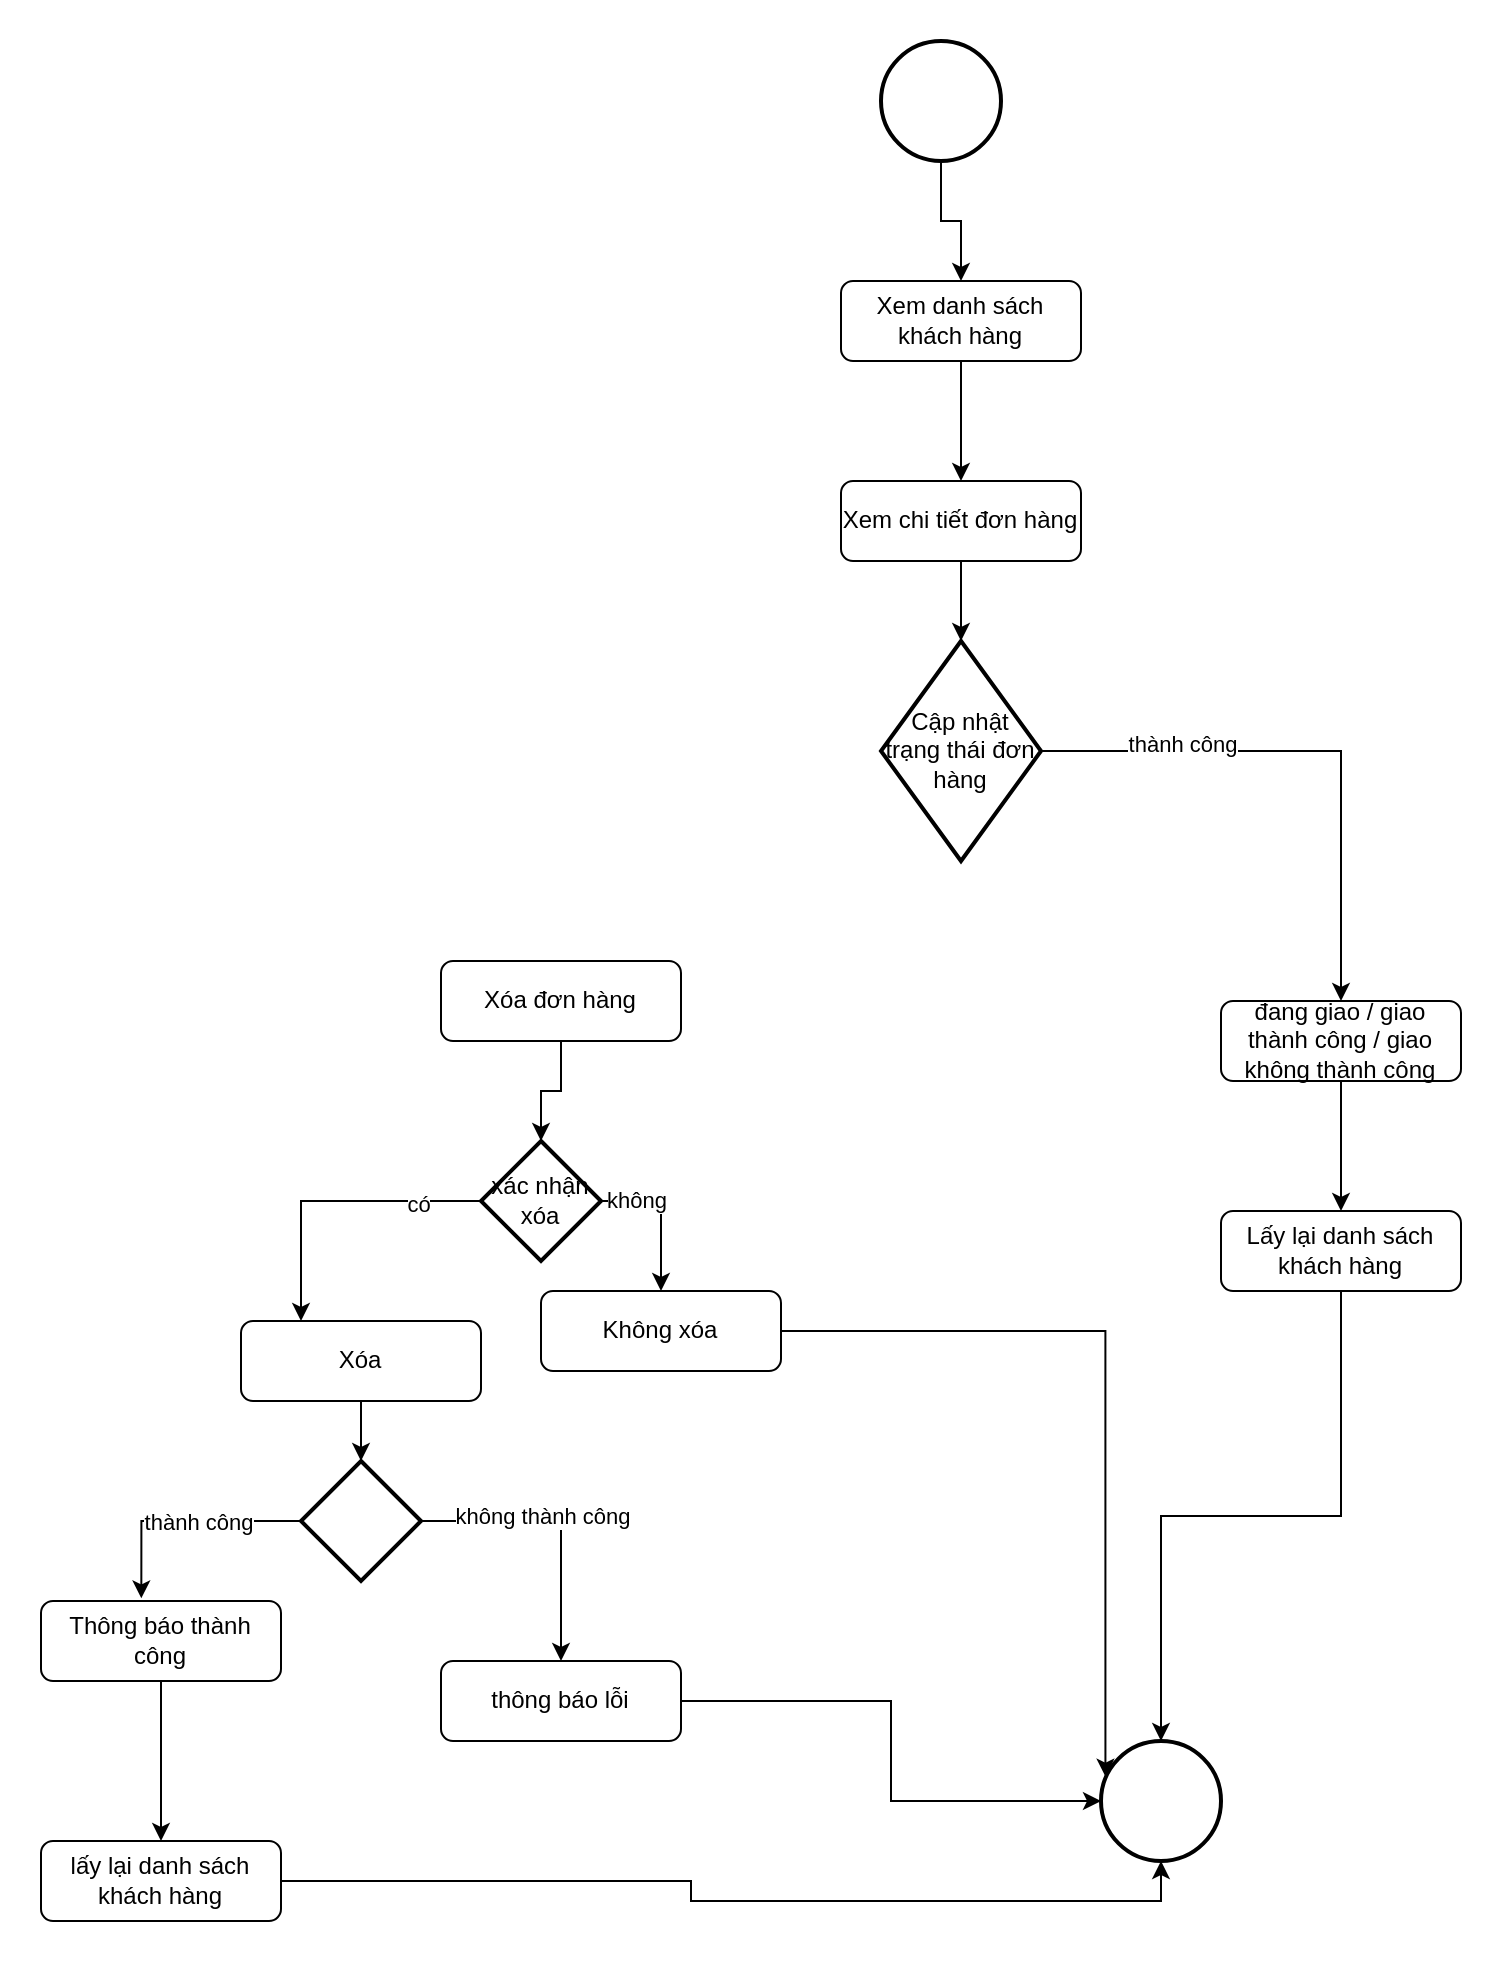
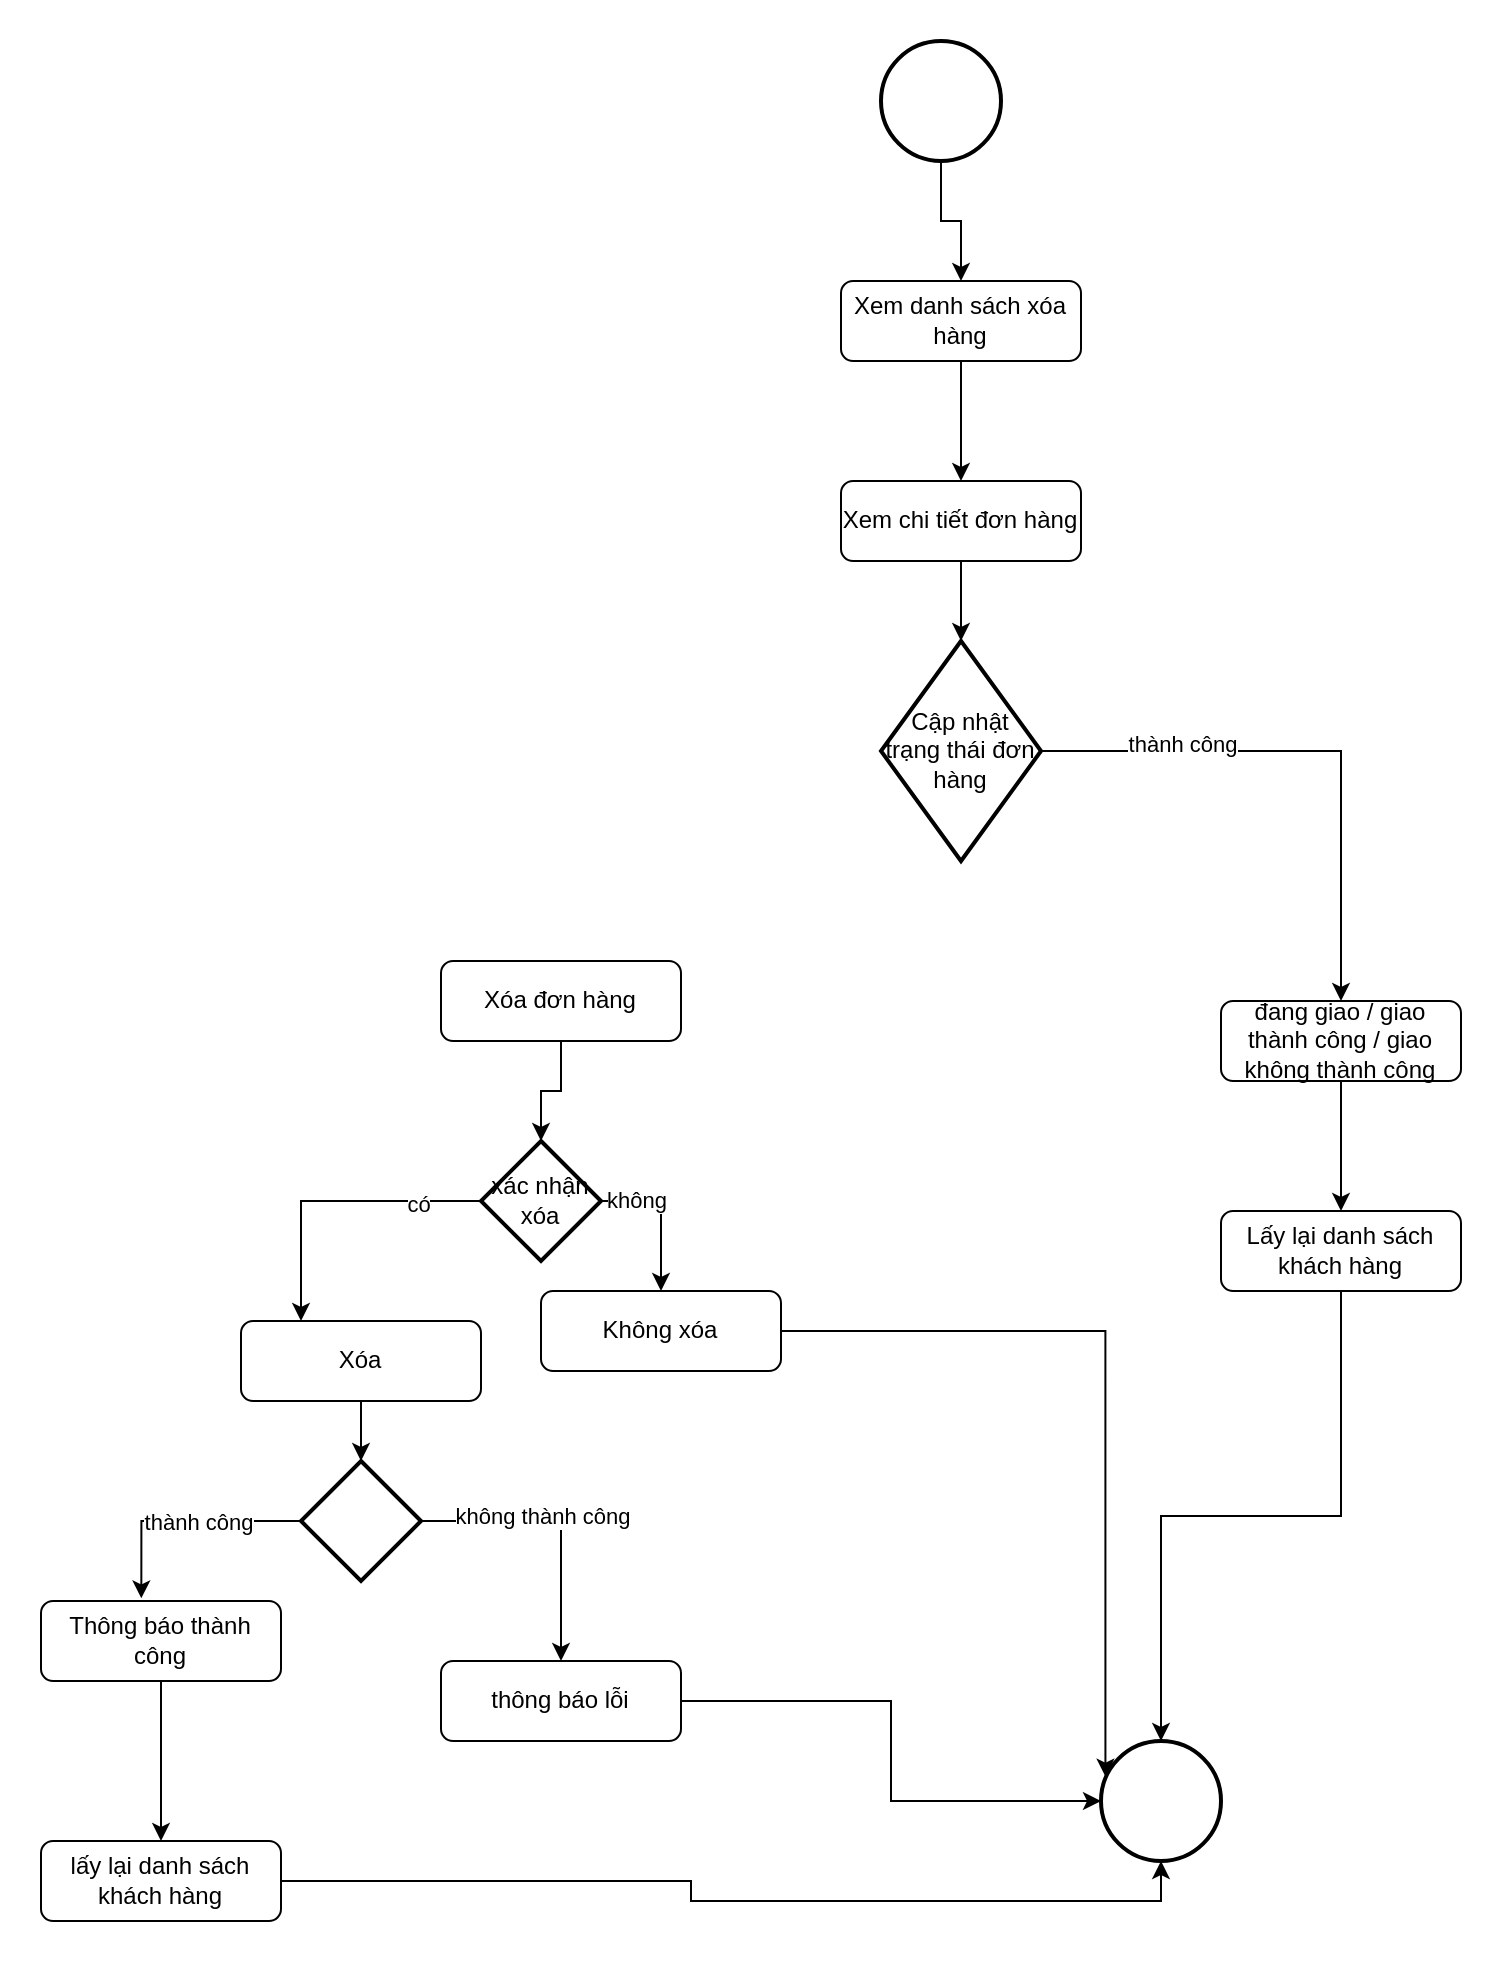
node "Xem danh sách khách hàng": label "Xem danh sách khách hàng" -> "Xem danh sách xóa hàng"
